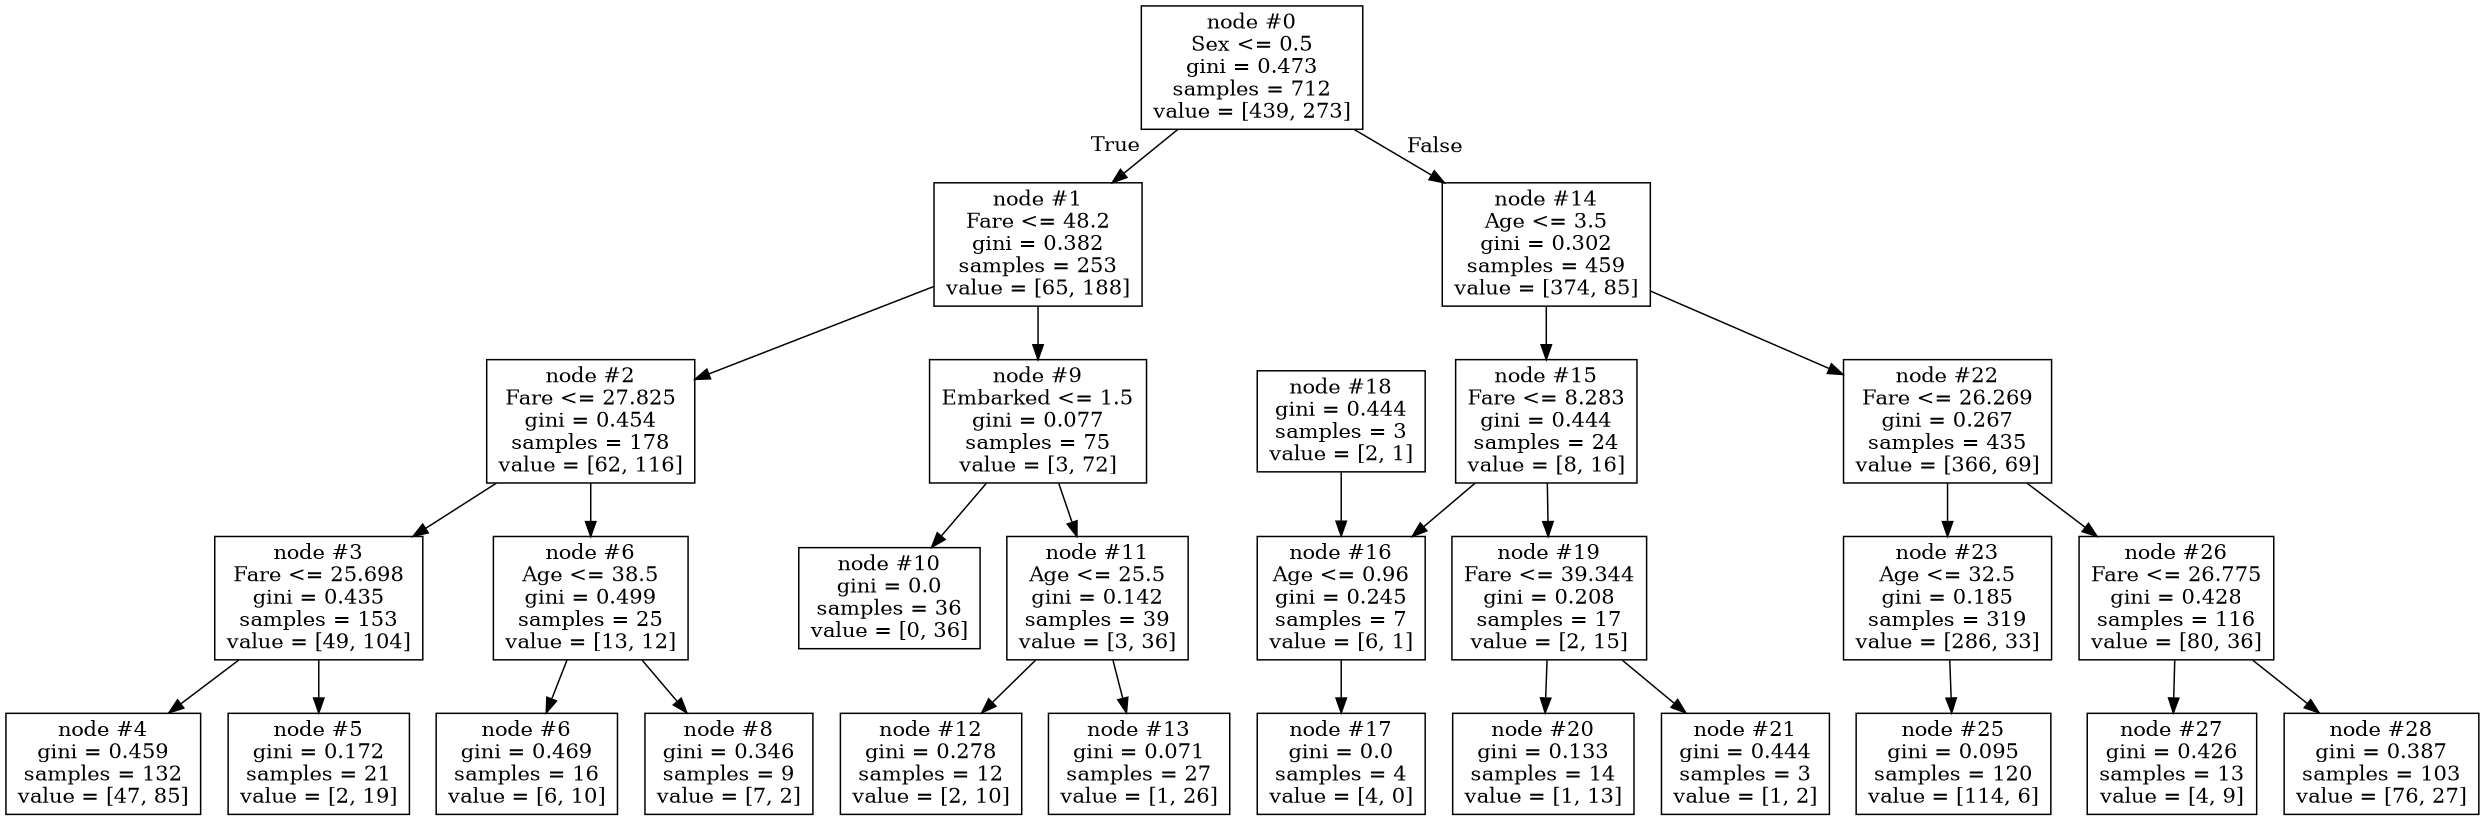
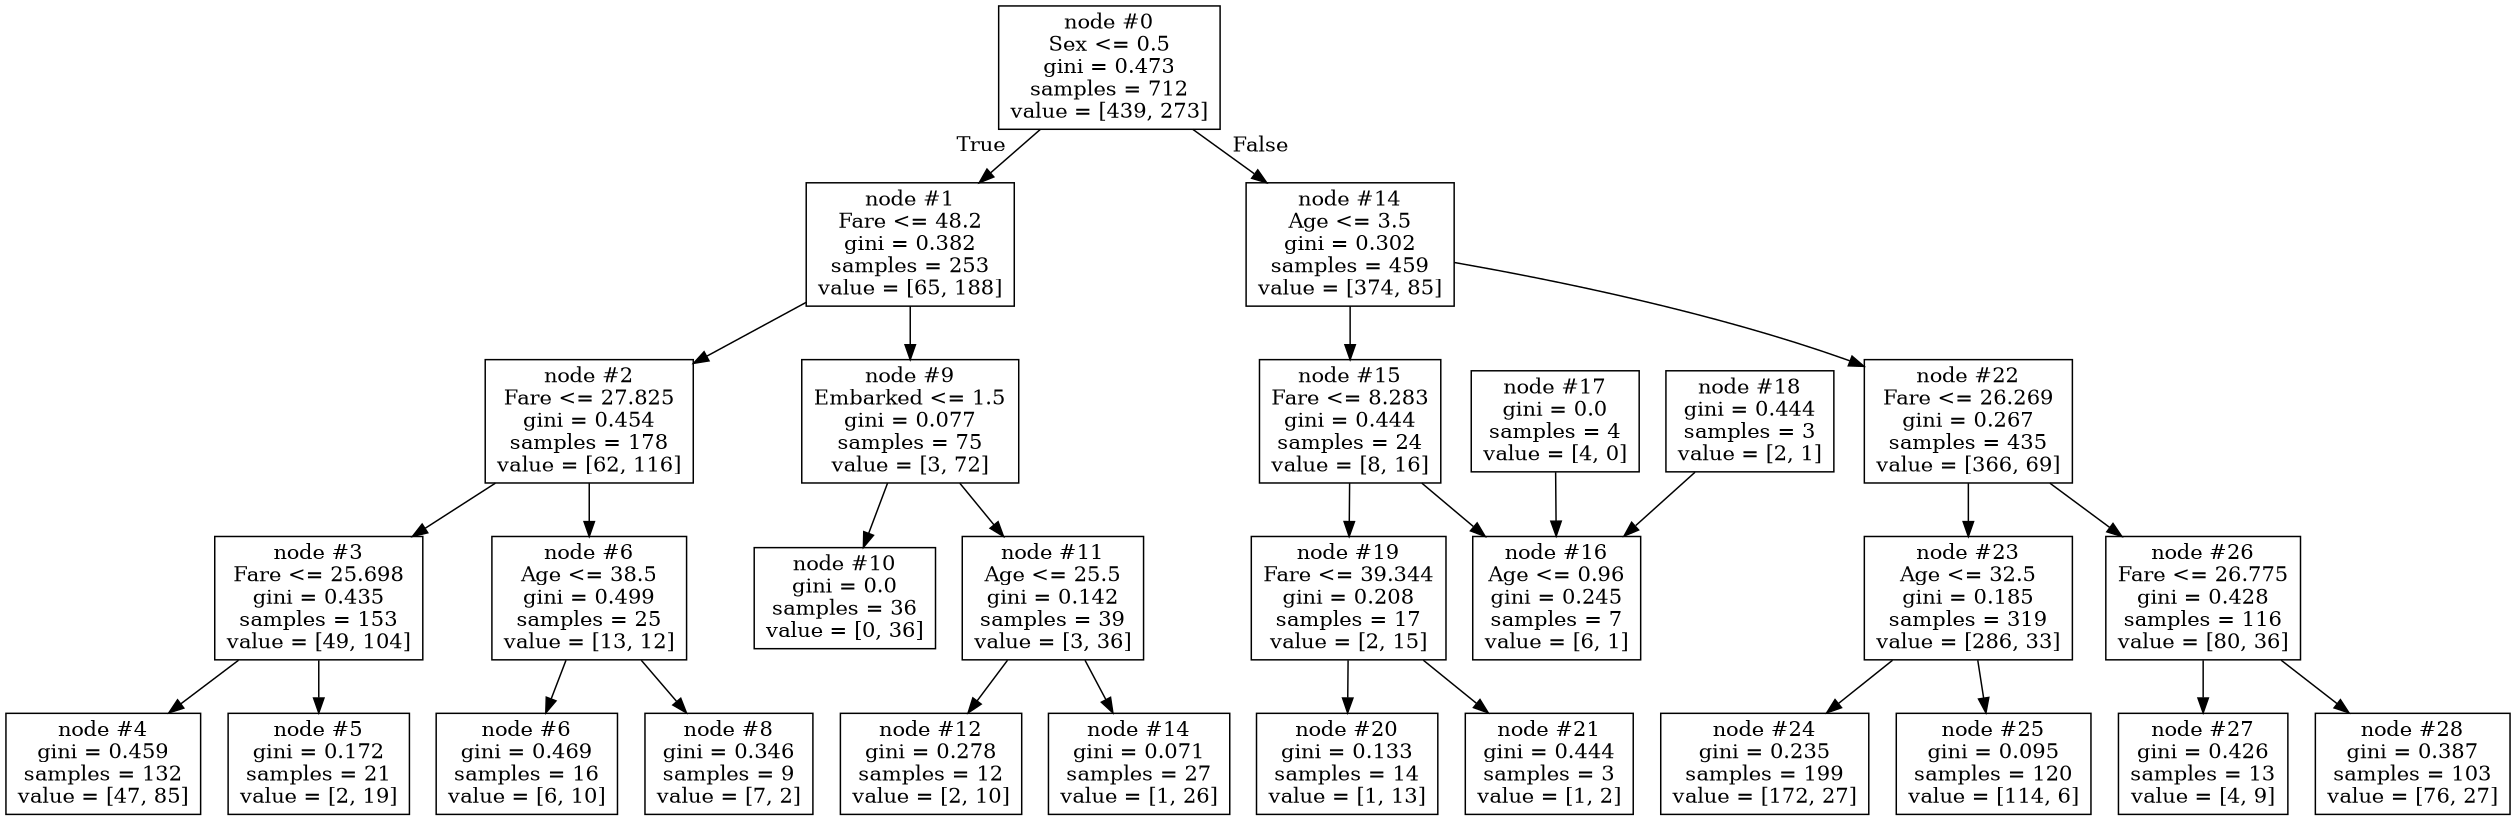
edge "node #16 Age <= 0.96 gini = 0.245 samples = 7 value = [6, 1]" -> "node #17 gini = 0.0 samples = 4 value = [4, 0]": reversed
node "node #13 gini = 0.071 samples = 27 value = [1, 26]": label "node #13 gini = 0.071 samples = 27 value = [1, 26]" -> "node #14 gini = 0.071 samples = 27 value = [1, 26]"
node "node #24 gini = 0.235 samples = 199 value = [172, 27]": added
